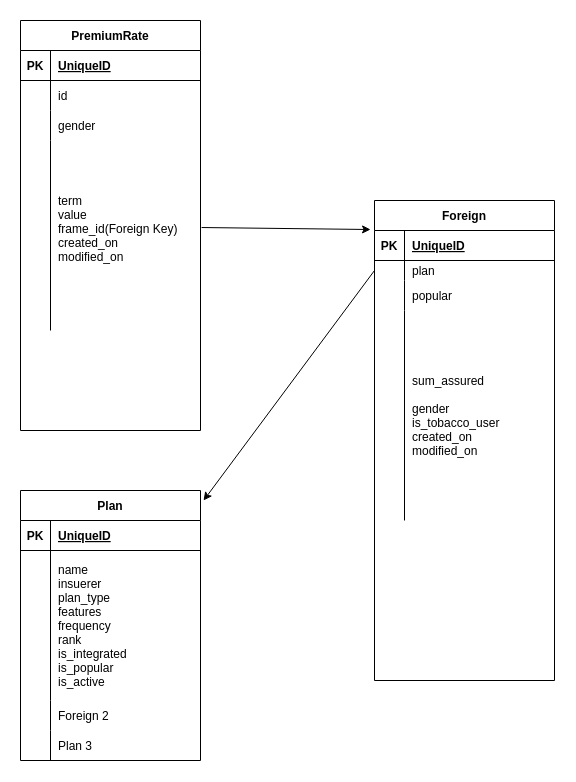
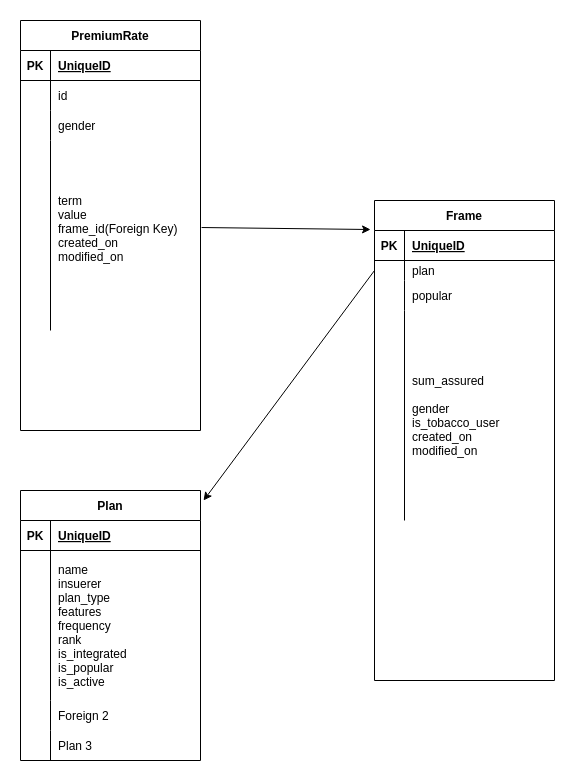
node "Foreign": label "Foreign" -> "Frame"
